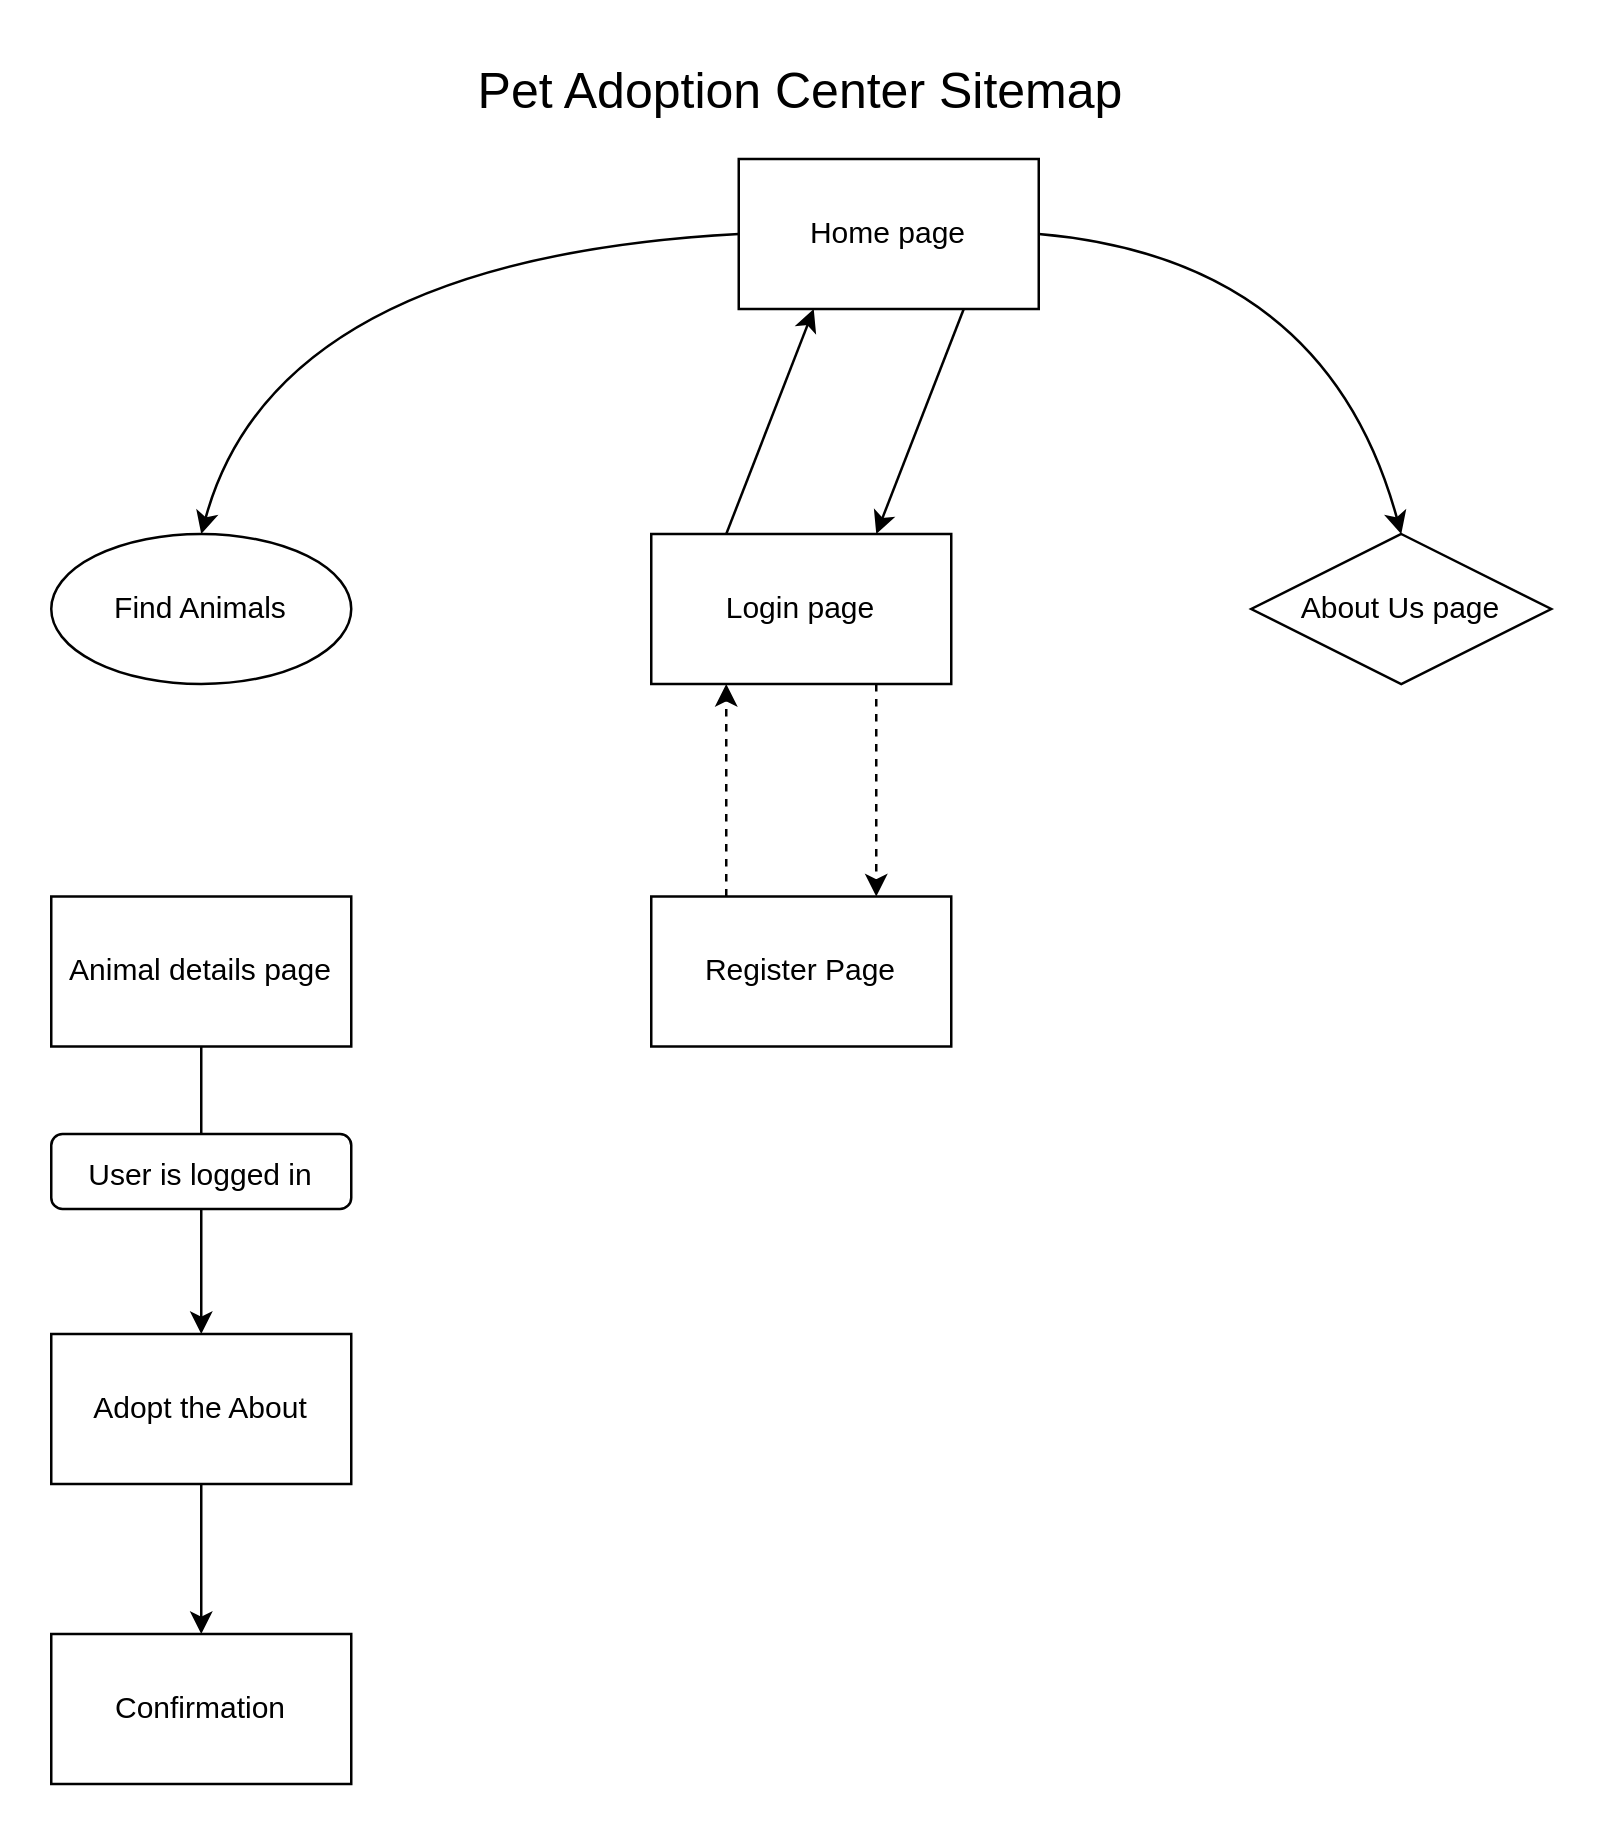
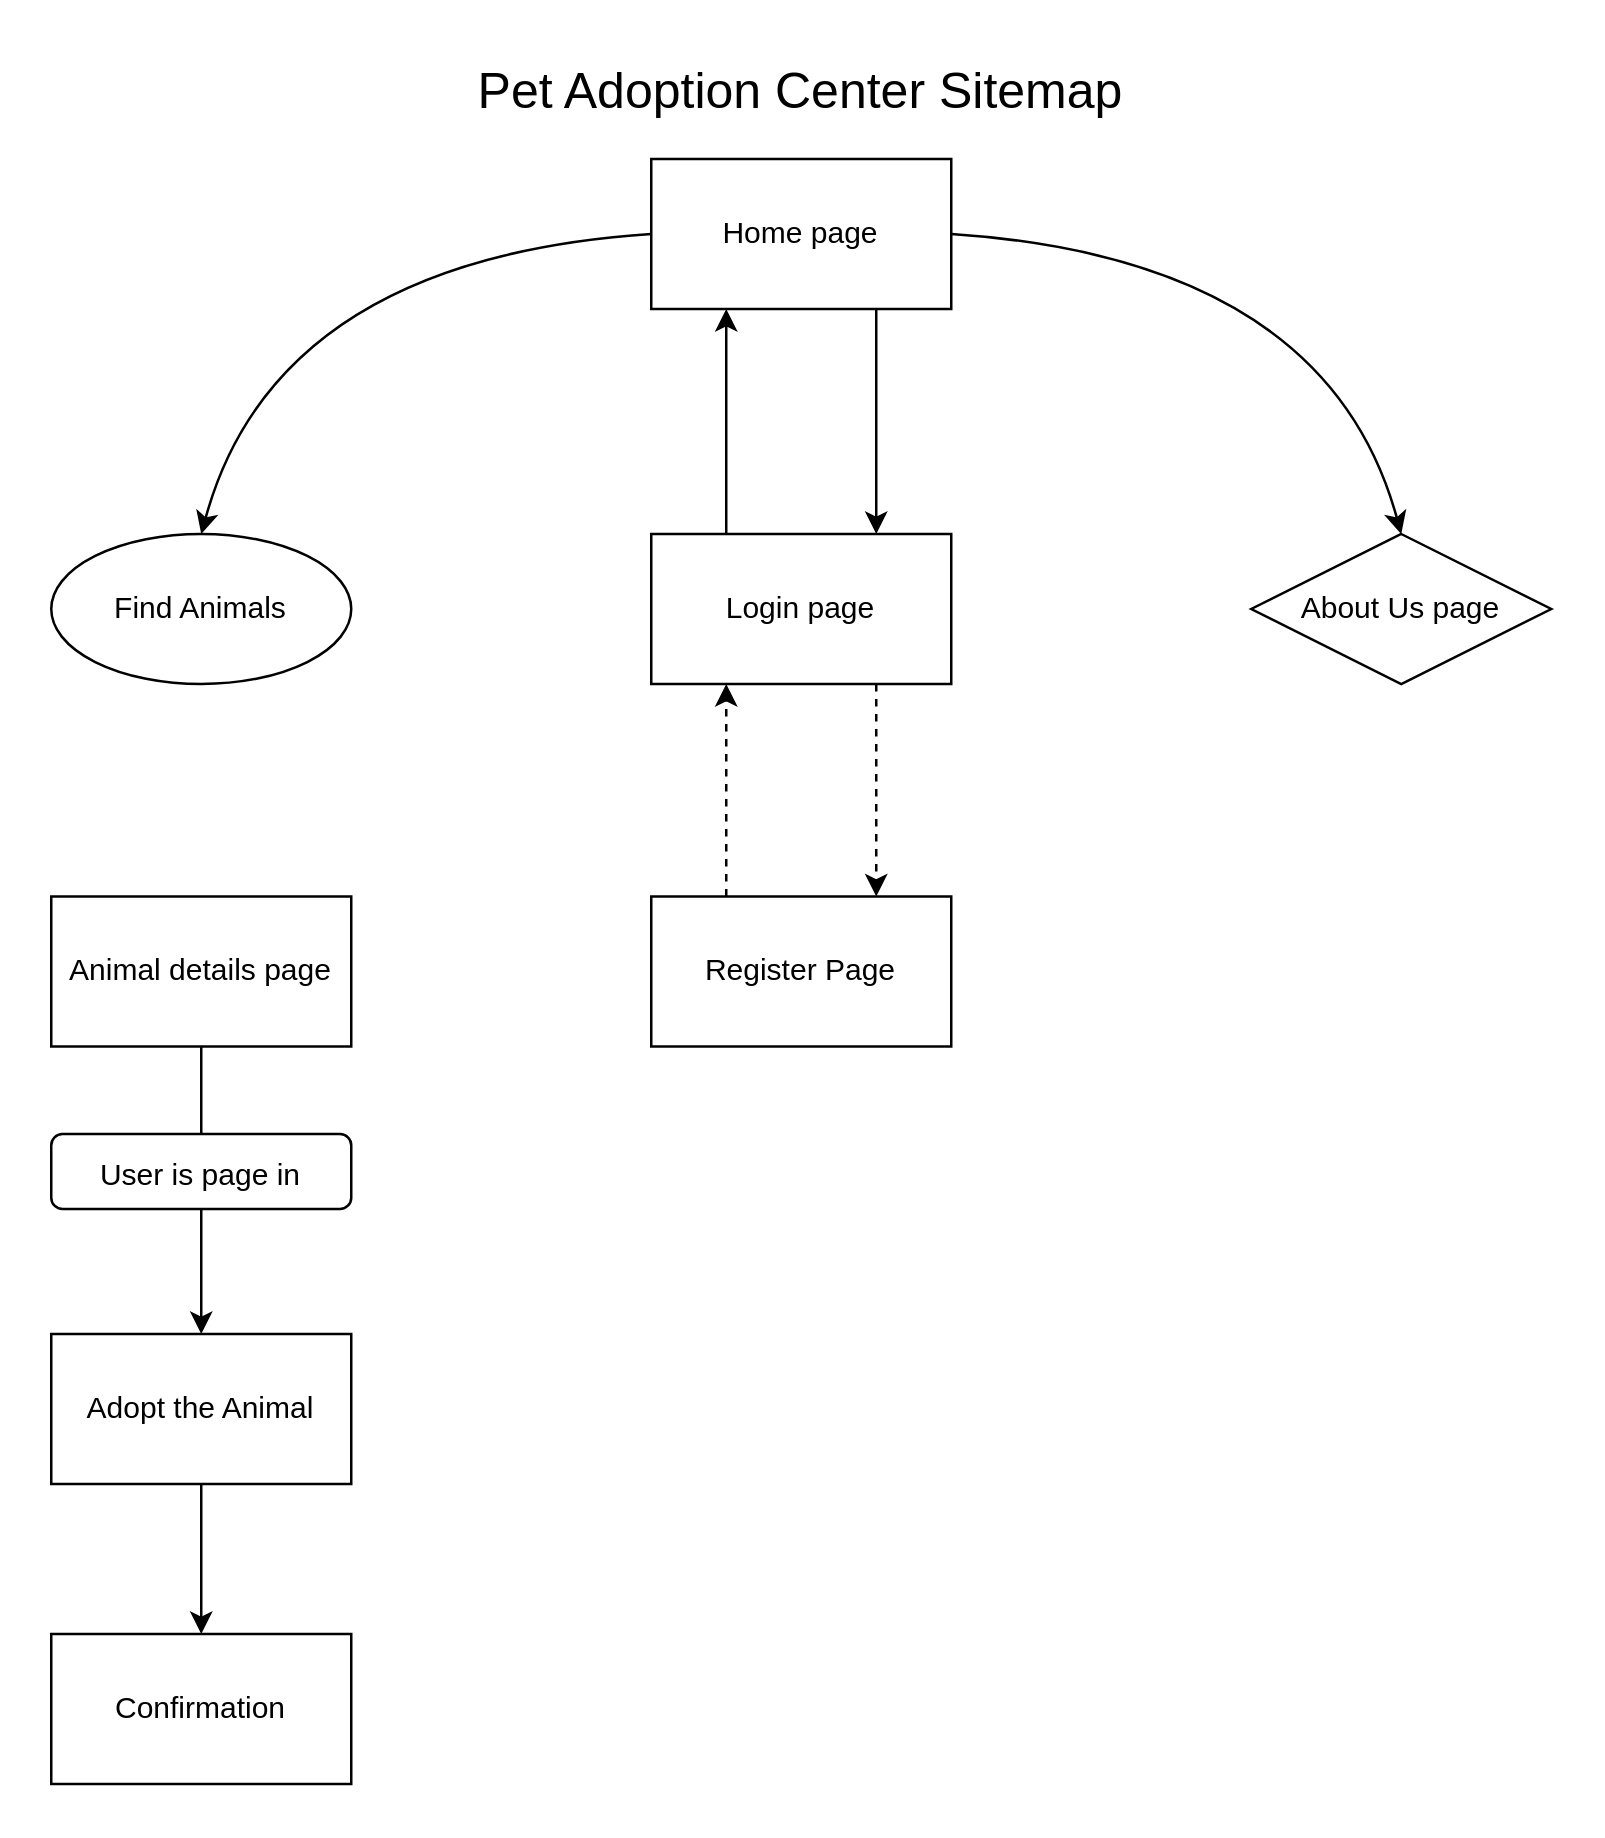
node "Home page": moved (889, 234) -> (801, 234)
node "User is logged in": label "User is logged in" -> "User is page in"
node "Adopt the About": label "Adopt the About" -> "Adopt the Animal"
